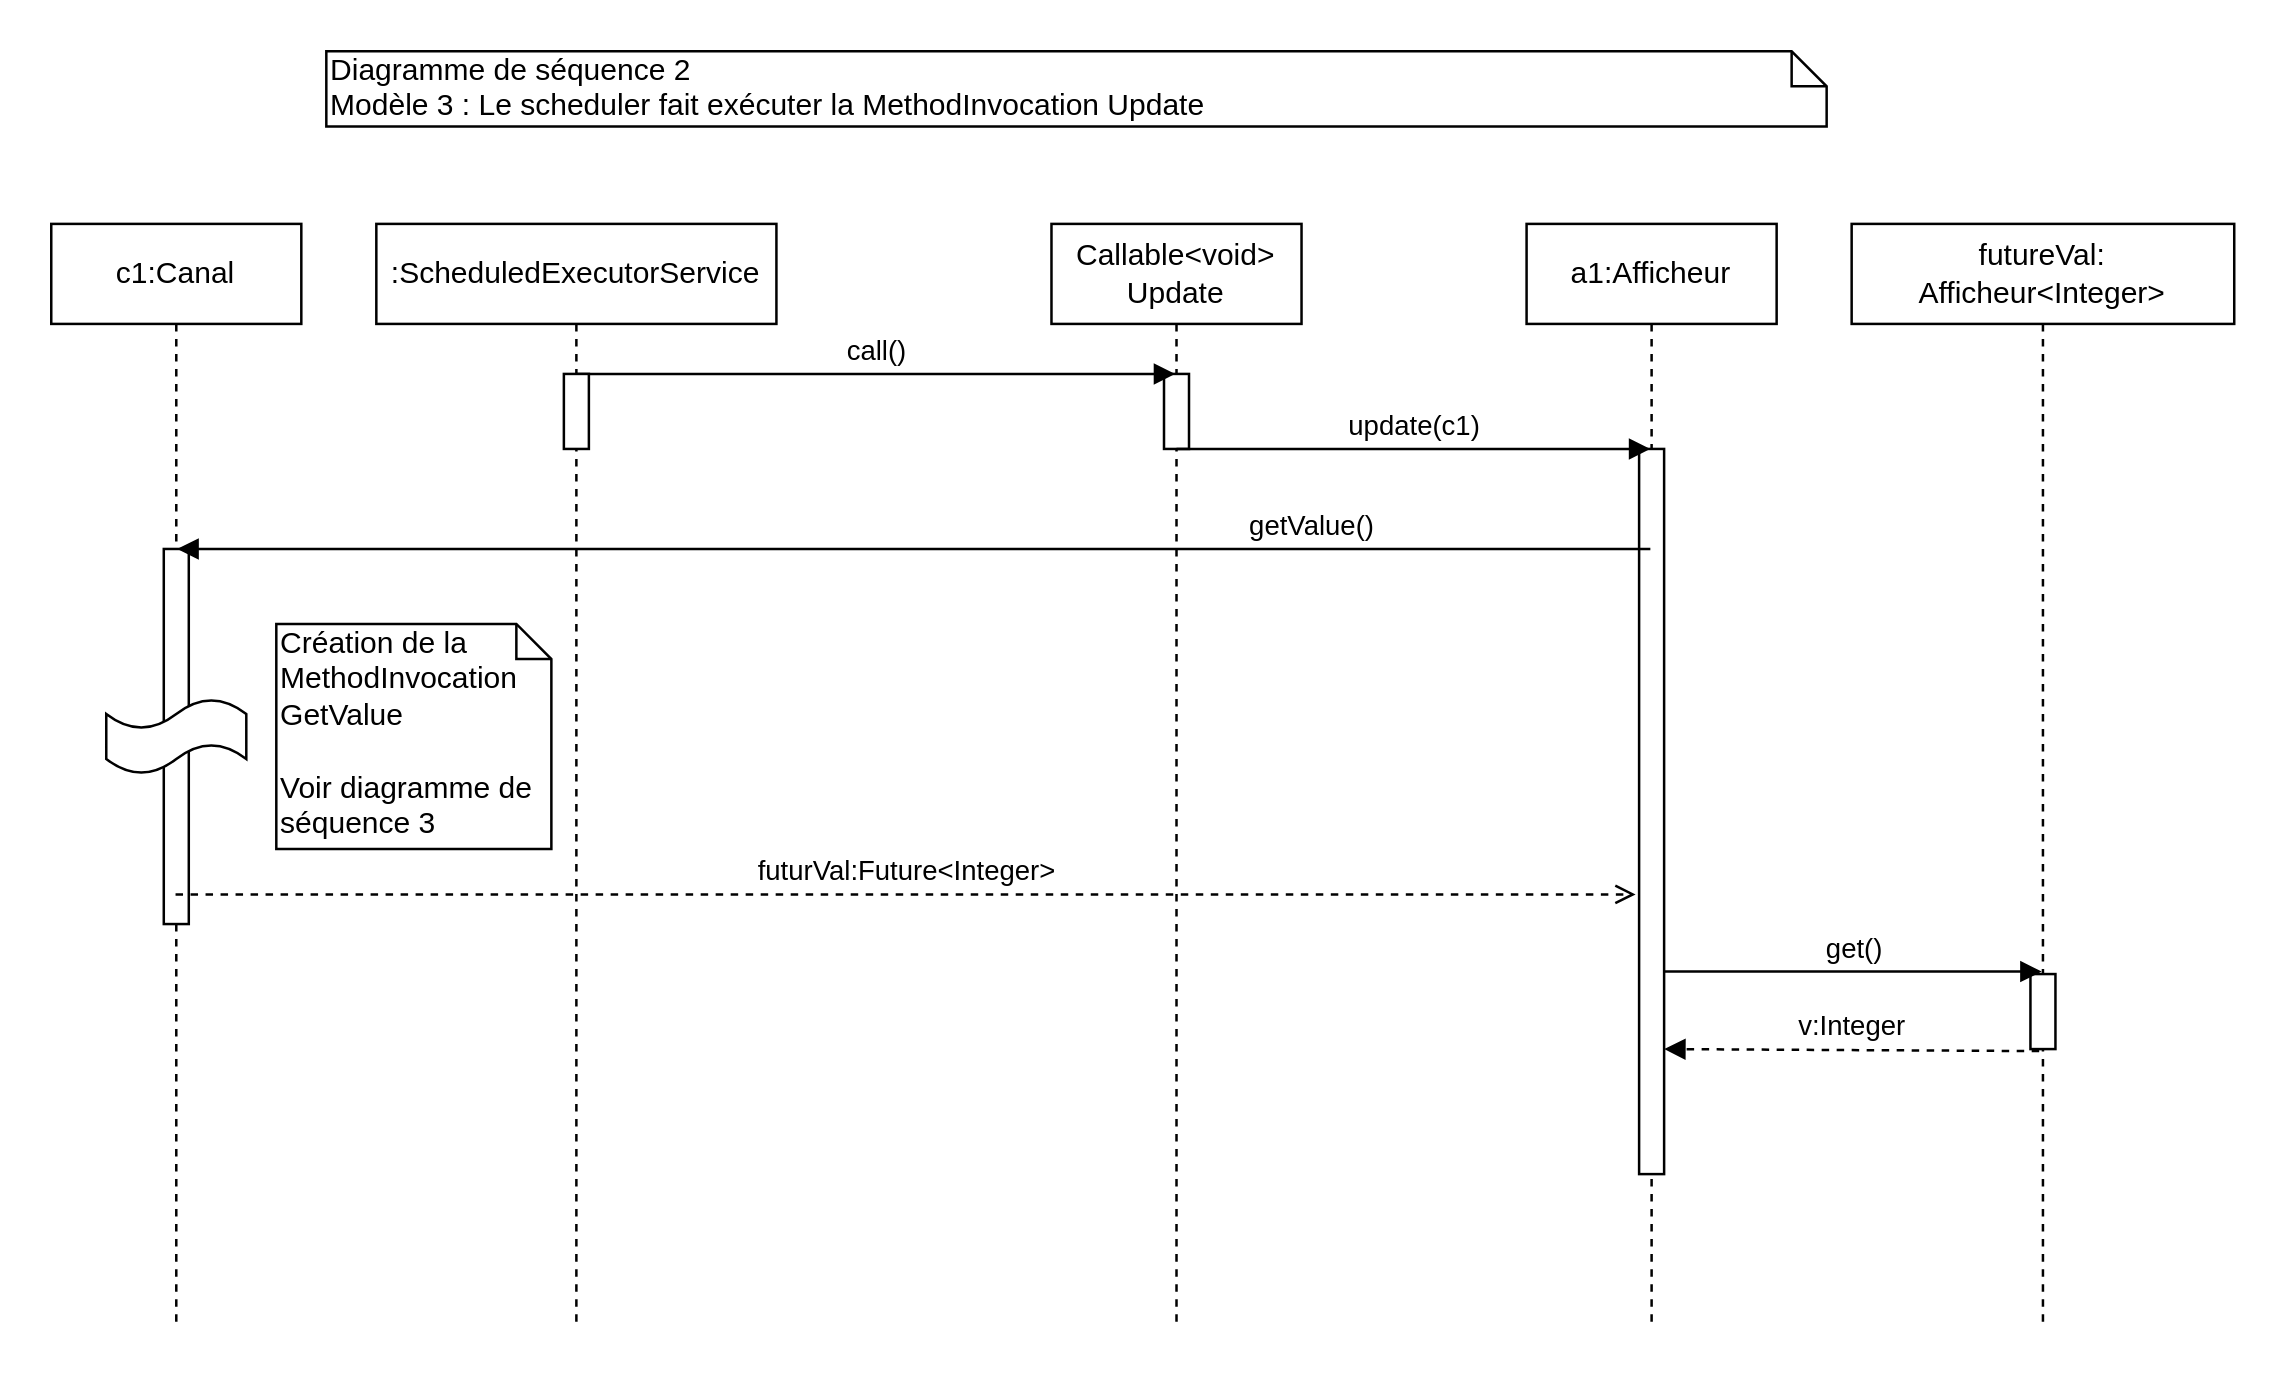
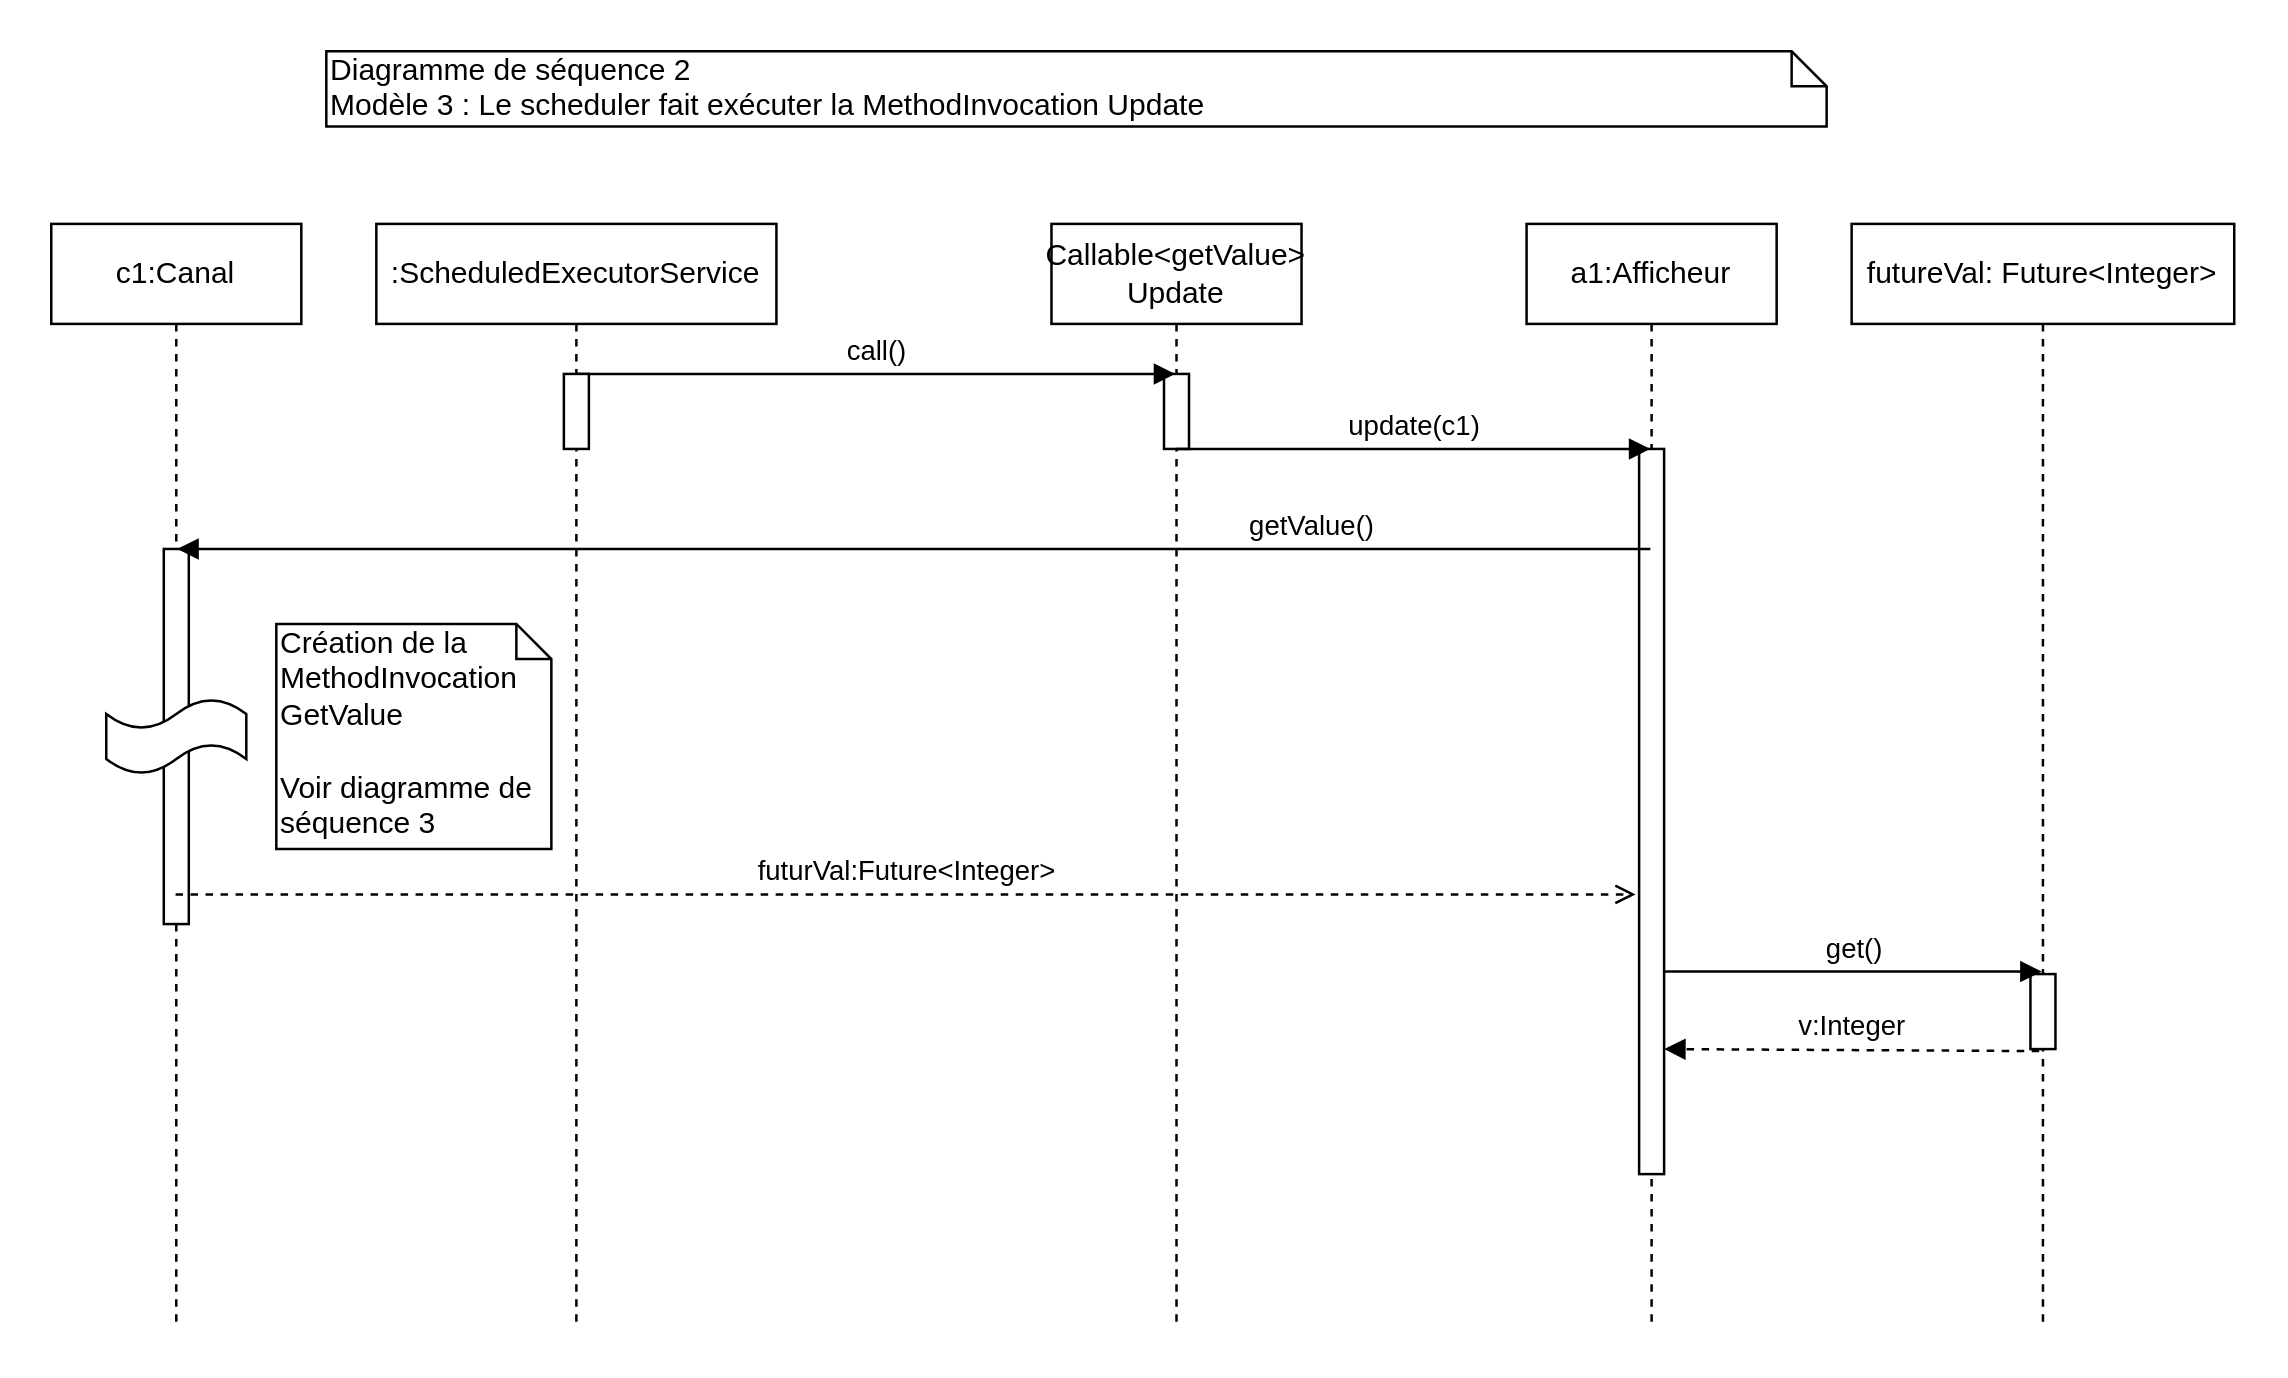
node "Callable<void> Update": label "Callable<void> Update" -> "Callable<getValue> Update"
node "futureVal: Afficheur<Integer>": label "futureVal: Afficheur<Integer>" -> "futureVal: Future<Integer>"
